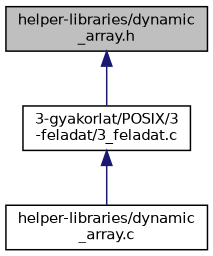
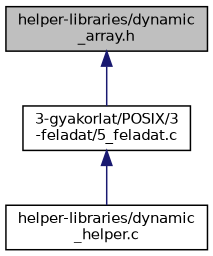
node "3-gyakorlat/POSIX/3 -feladat/3_feladat.c": label "3-gyakorlat/POSIX/3 -feladat/3_feladat.c" -> "3-gyakorlat/POSIX/3 -feladat/5_feladat.c"
node "helper-libraries/dynamic _array.c": label "helper-libraries/dynamic _array.c" -> "helper-libraries/dynamic _helper.c"
